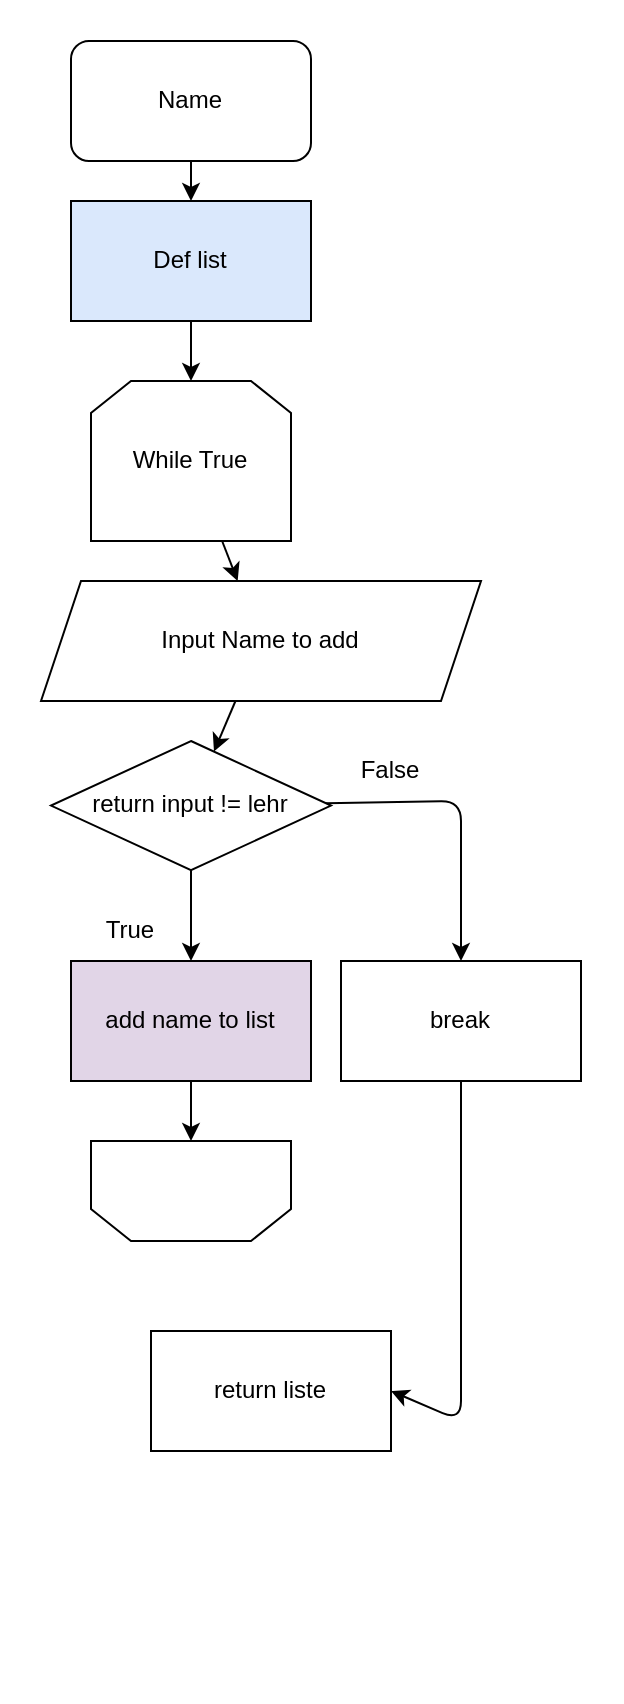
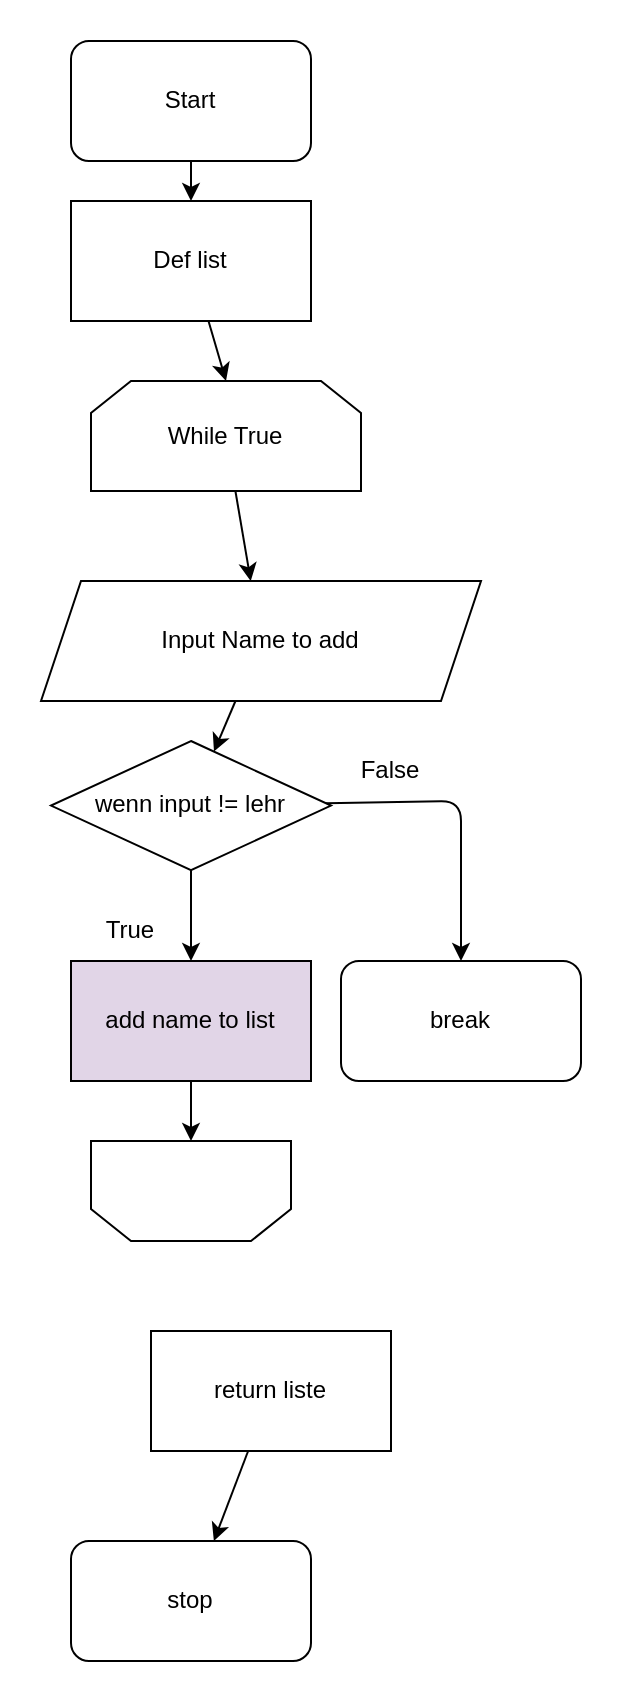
node "Name": label "Name" -> "Start"
node "Def list": fillcolor #dae8fc -> #ffffff
node "While True": size 200x160 -> 270x110
node "return input != lehr": label "return input != lehr" -> "wenn input != lehr"
node "break": shape rectangle -> rounded rectangle
edge "break" -> "return liste": removed
edge "return liste" -> "stop": added
node "stop": added
